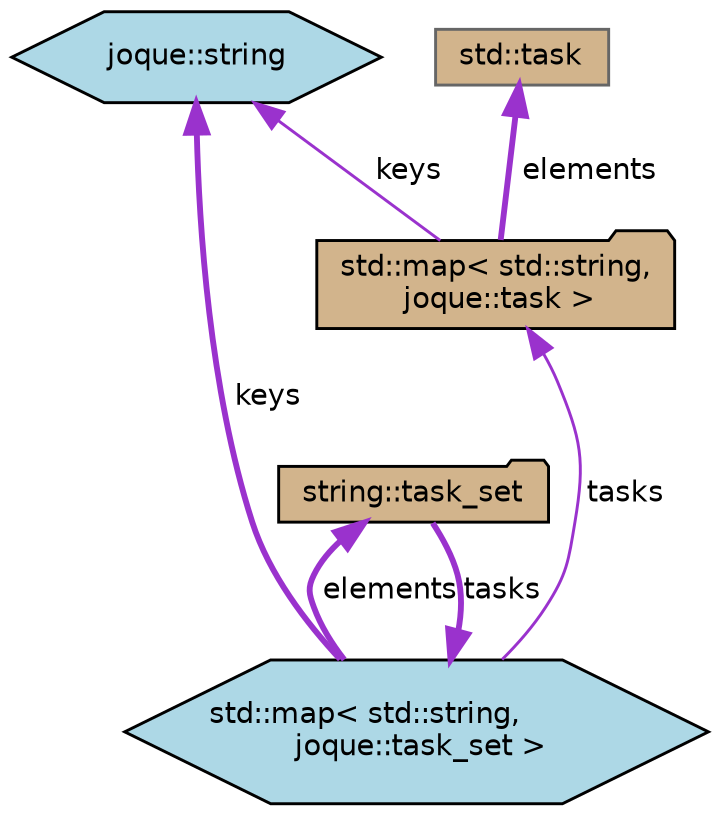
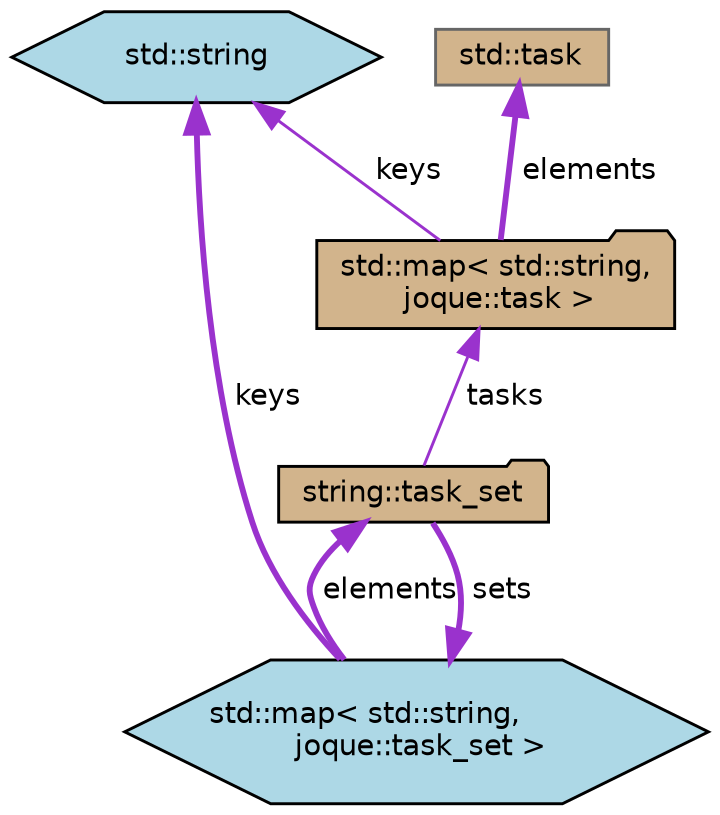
node "joque::string": label "joque::string" -> "std::string"
edge "std::map< std::string, joque::task_set >" -> "std::map< std::string, joque::task >": now "string::task_set" -> "std::map< std::string, joque::task >"
edge "string::task_set" -> "std::map< std::string, joque::task_set >": label " tasks" -> " sets"
